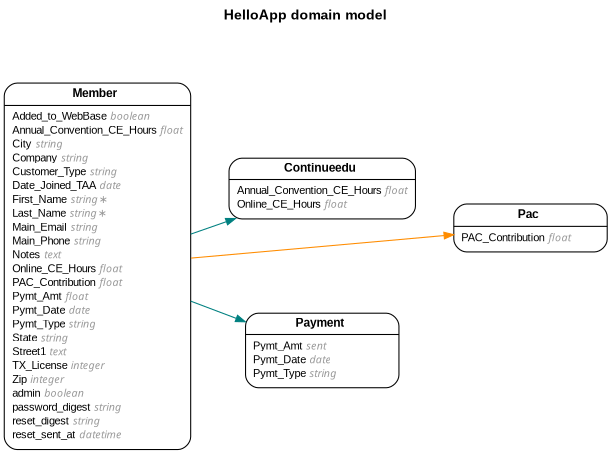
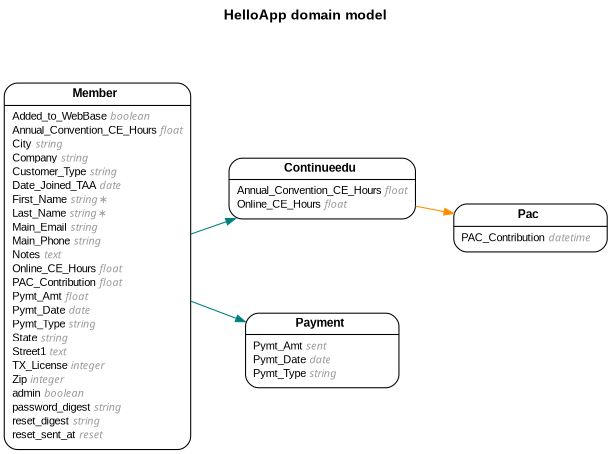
node "Pac": text "float" -> "datetime"
edge "Pac" -- "Member": now "Pac" -- "Continueedu"
node "Member": text "datetime" -> "reset"
